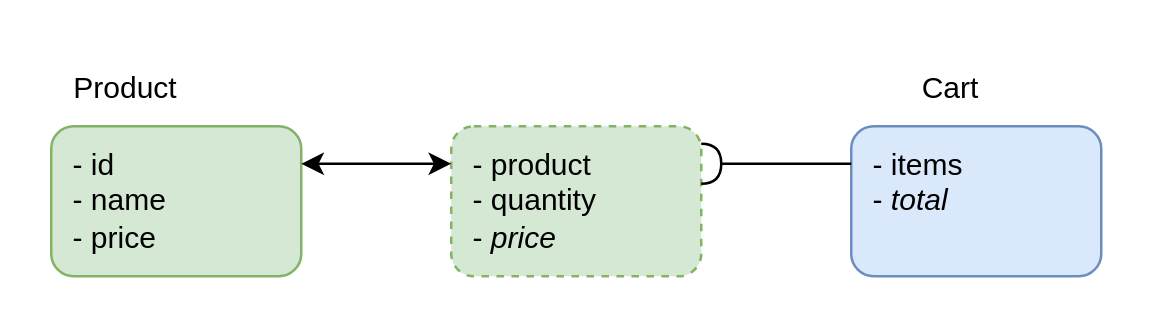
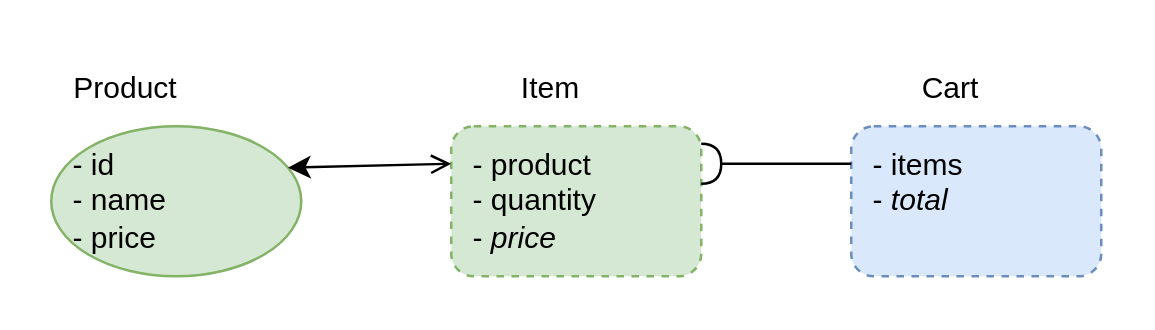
node "Item": added
edge "- id - name - price" -- "- product - quantity - price": arrowhead classic -> open
node "- id - name - price": shape rounded rectangle -> ellipse
node "- items - total": style solid -> dashed
